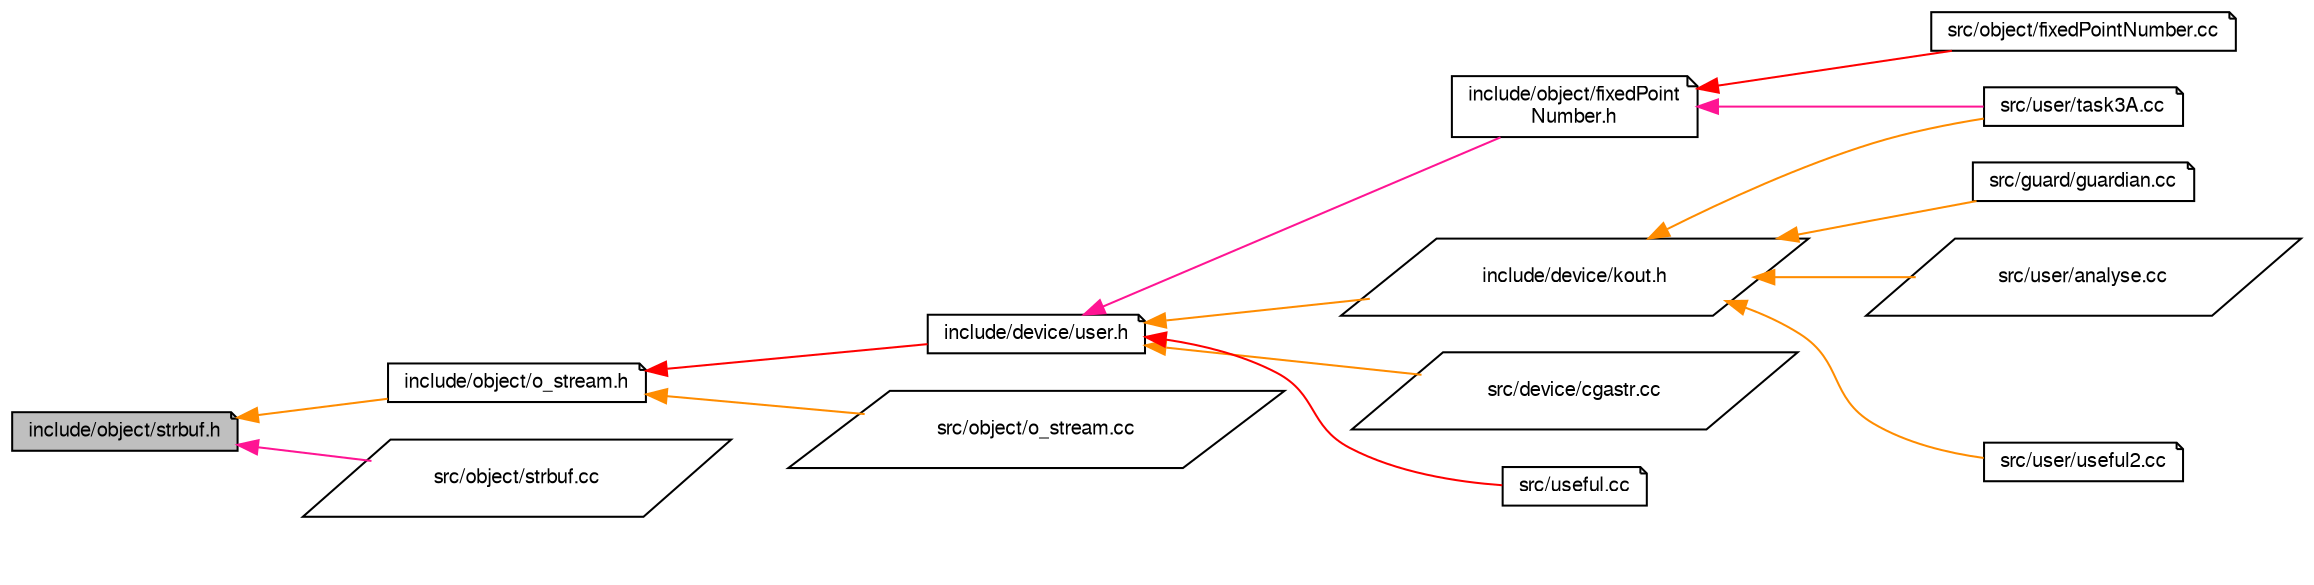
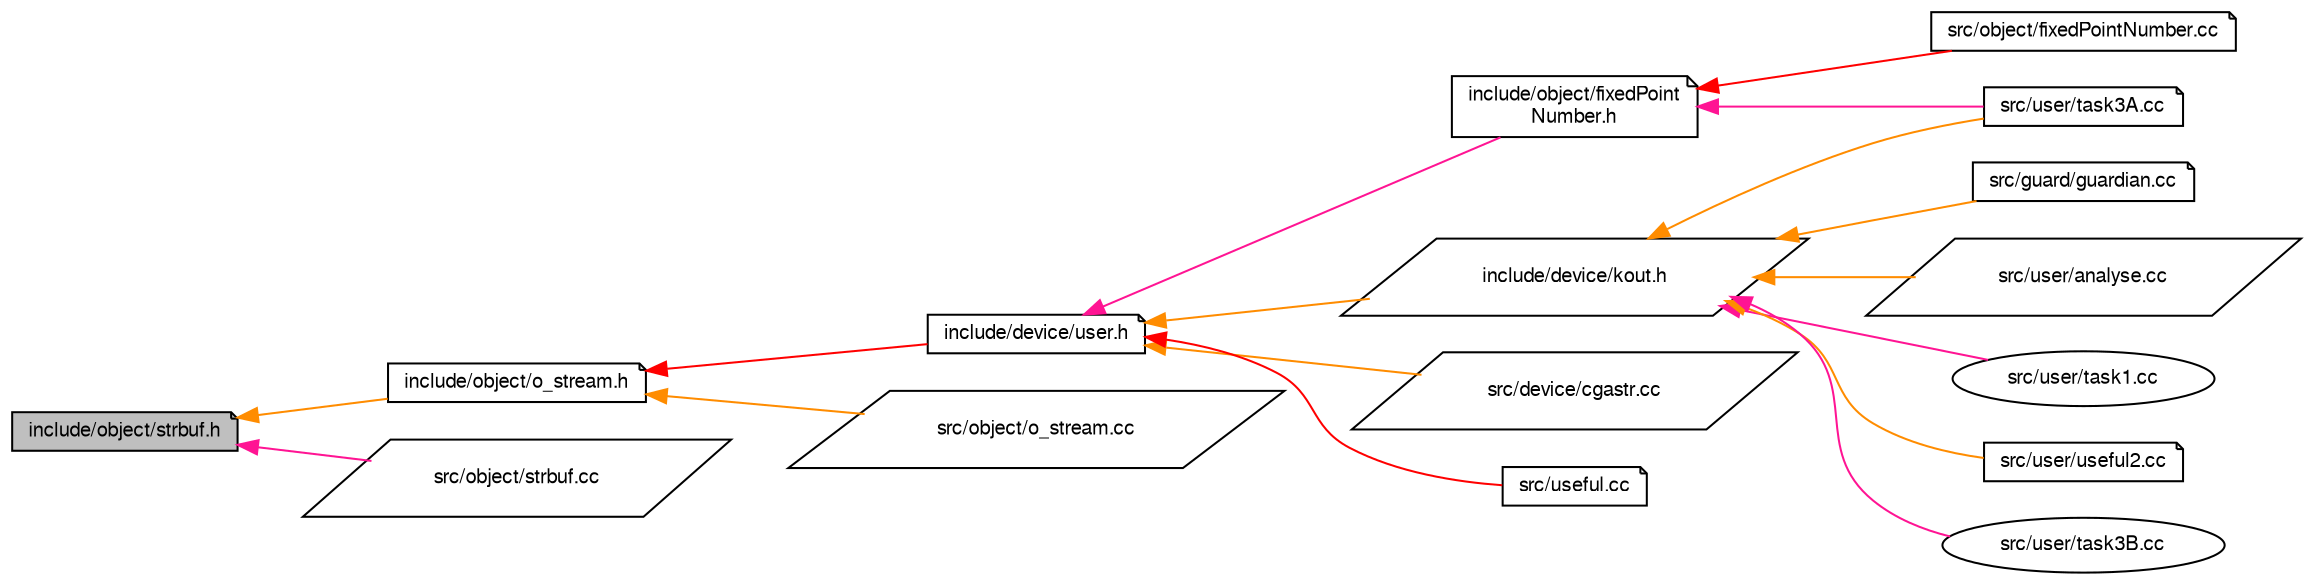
node "src/user/task1.cc": added
node "src/user/task3B.cc": added
